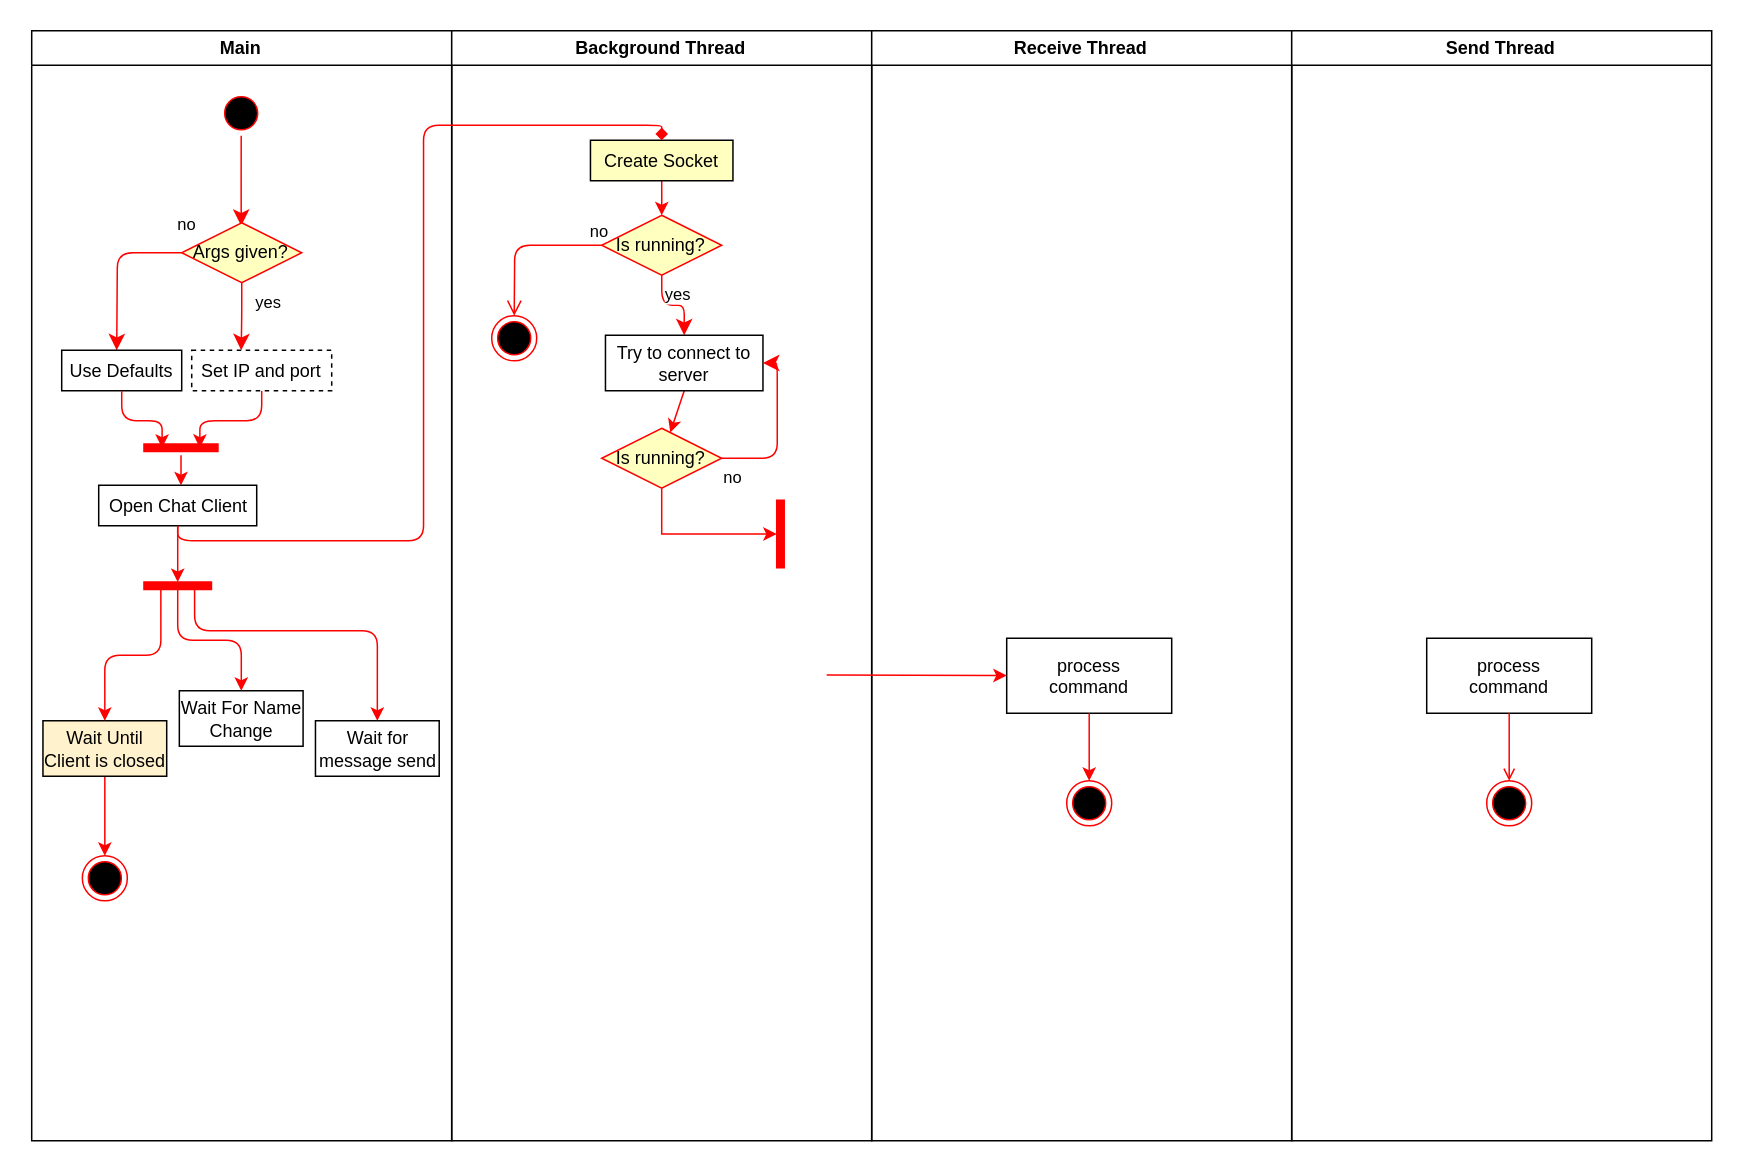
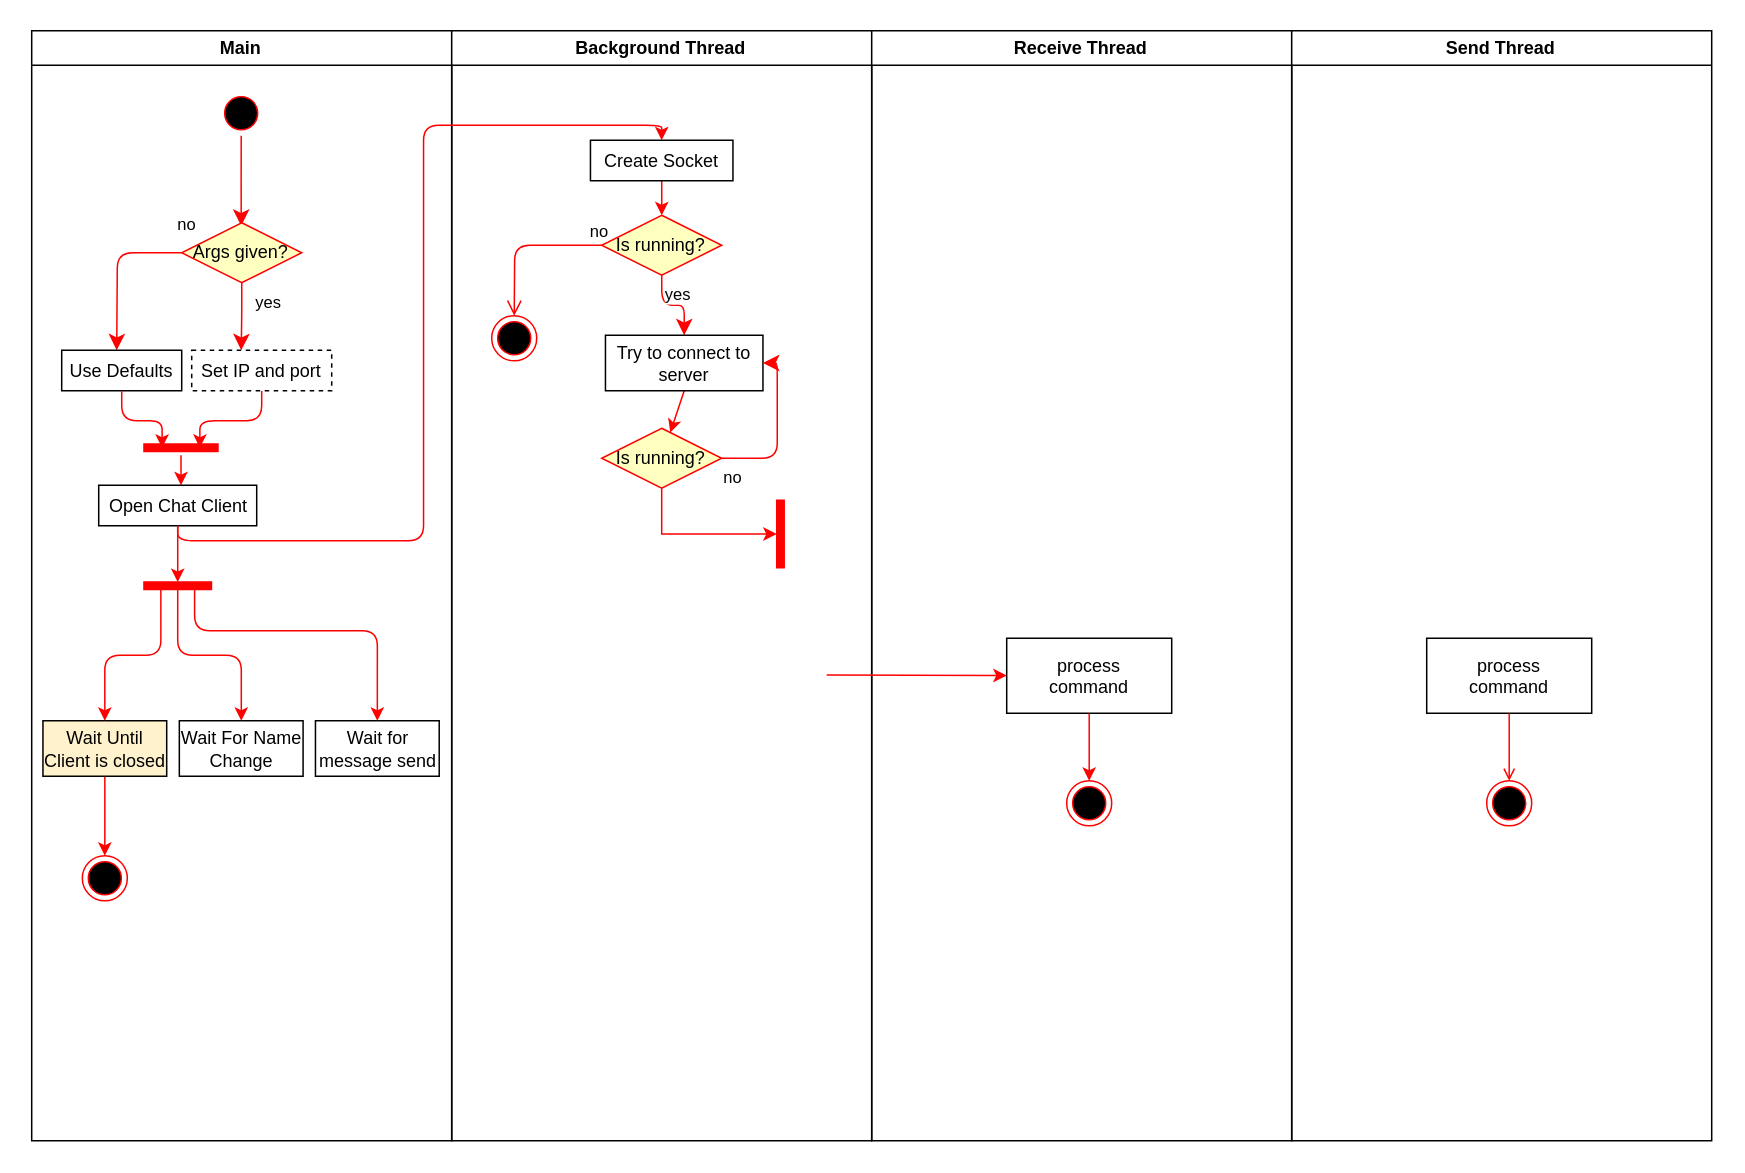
edge "Open Chat Client" -> "Create Socket": arrowhead diamond -> classic
node "Create Socket": fillcolor #ffffc0 -> #ffffff
node "Wait For Name Change": moved (241, 719) -> (241, 749)
